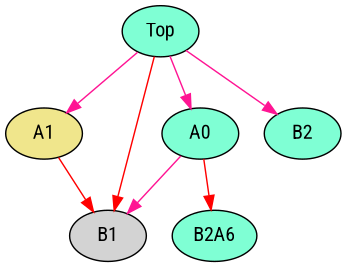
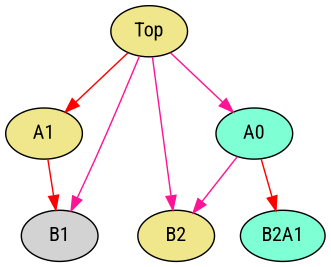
node "Top": fillcolor aquamarine -> khaki
edge "Top" -> "A1": color deeppink -> red
edge "Top" -> "B1": color red -> deeppink
node "B2": fillcolor aquamarine -> khaki
edge "A0" -> "B1": now "A0" -> "B2"
node "B2A6": label "B2A6" -> "B2A1"
